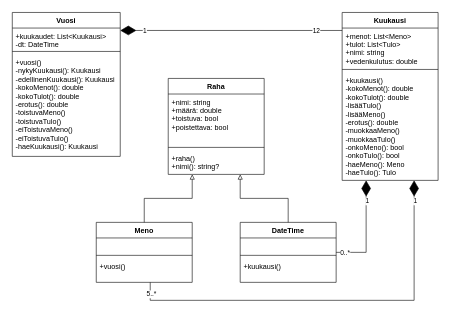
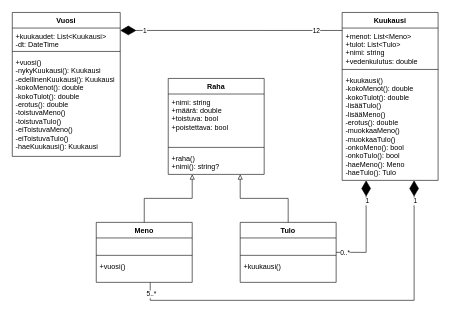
node "DateTime": label "DateTime" -> "Tulo"
